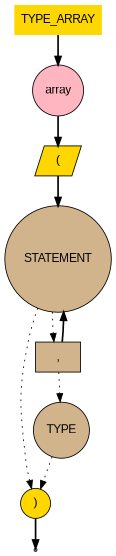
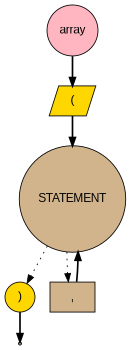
node "TYPE_ARRAY": removed
node "TYPE": removed
